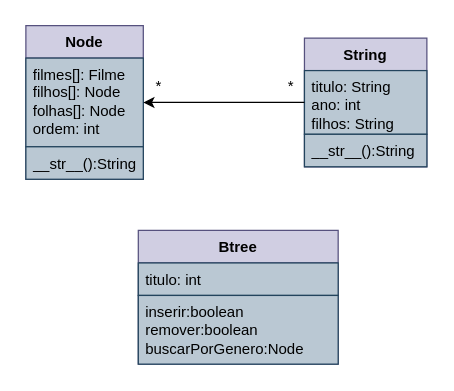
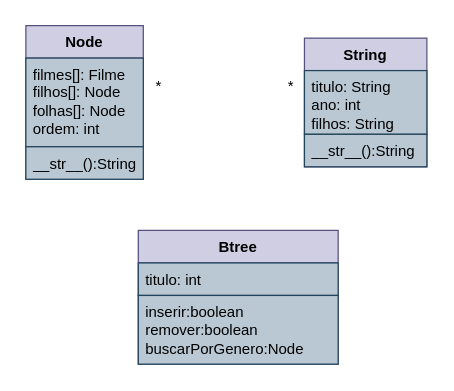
edge "titulo: String ano: int filhos: String" -> "Node": removed
